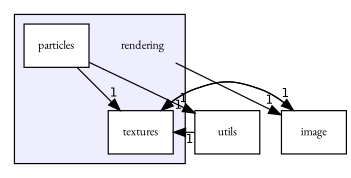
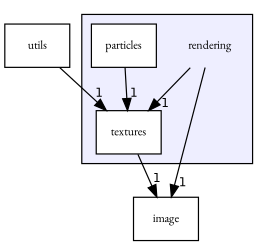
edge "image" -> "textures": now "rendering" -> "textures"
edge "particles" -> "utils": removed
